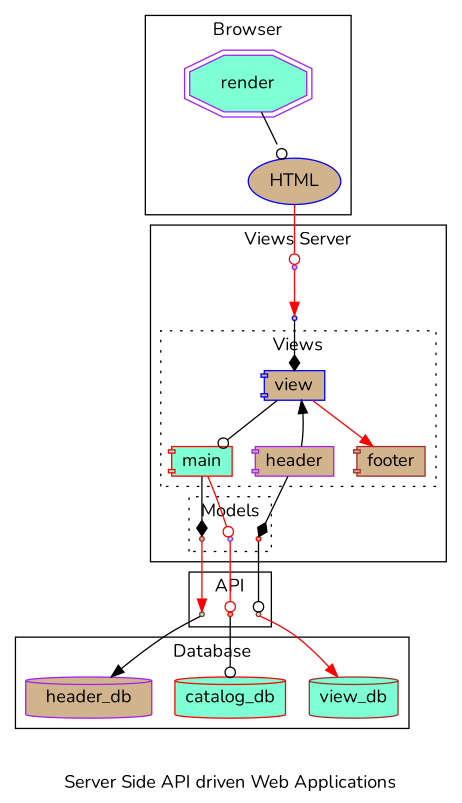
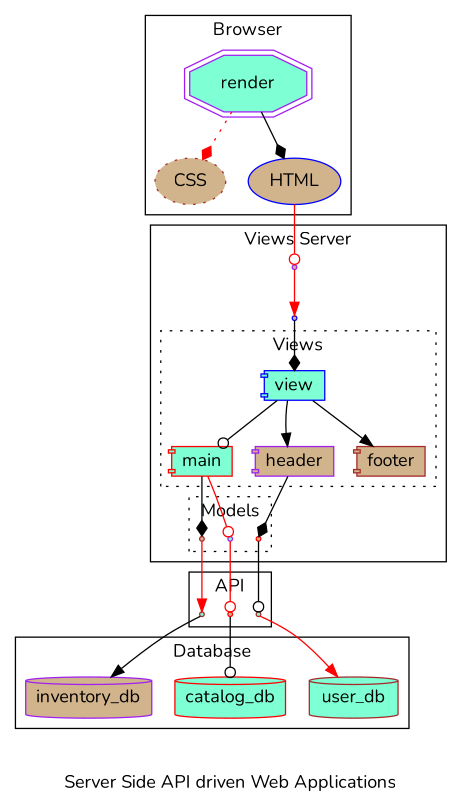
edge "render" -> "HTML": arrowhead odot -> diamond
node "CSS": added
node "view": fillcolor tan -> aquamarine
edge "view" -> "footer": color red -> black
edge "header" -> "view": reversed
node "header_db": label "header_db" -> "inventory_db"
node "view_db": label "view_db" -> "user_db"
